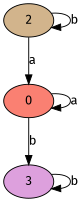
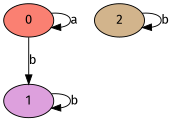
edge "2" -> "0": removed, label "a"
node "3": label "3" -> "1"
